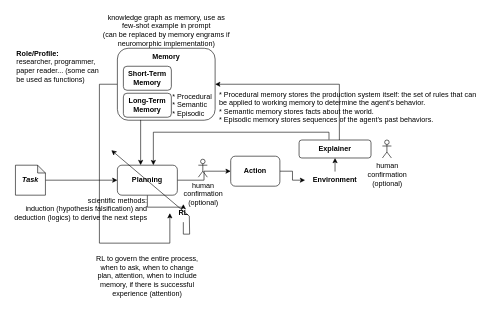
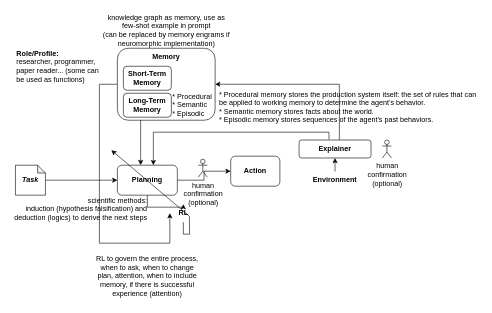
edge "Action" -> "Environment": removed
